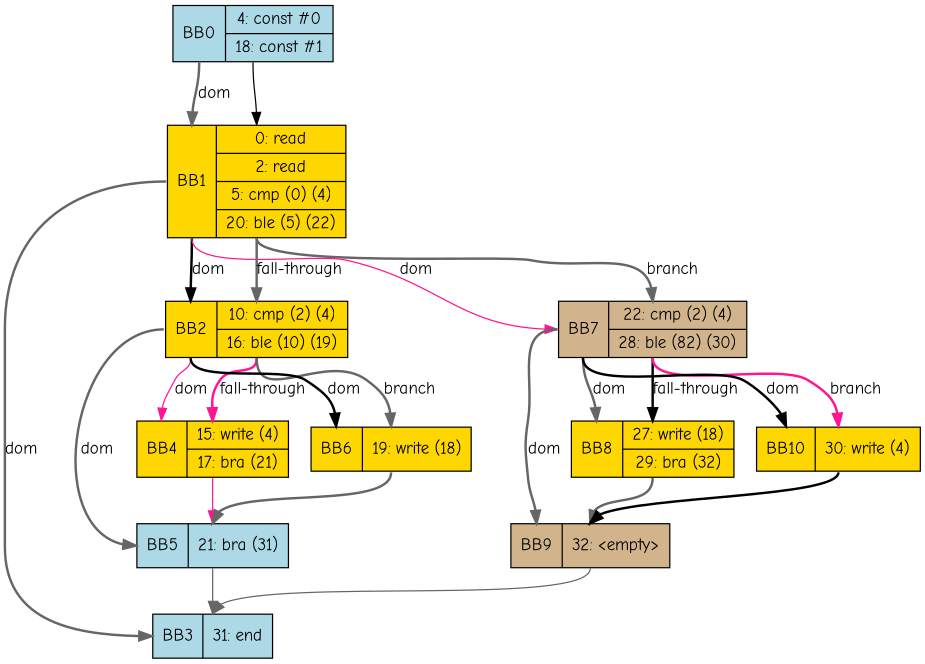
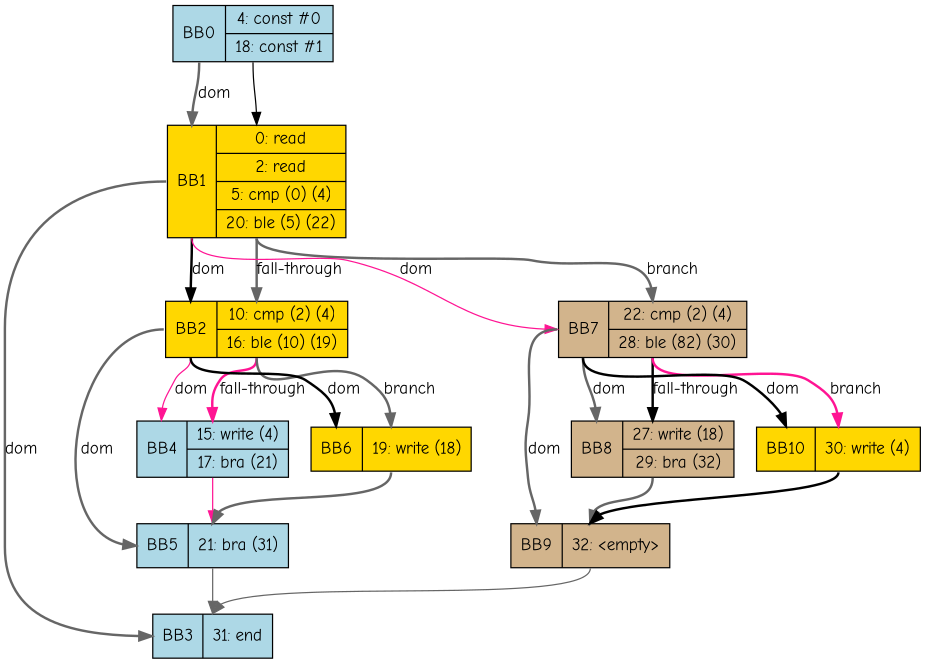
node "BB4": fillcolor gold -> lightblue
node "BB8": fillcolor gold -> tan
